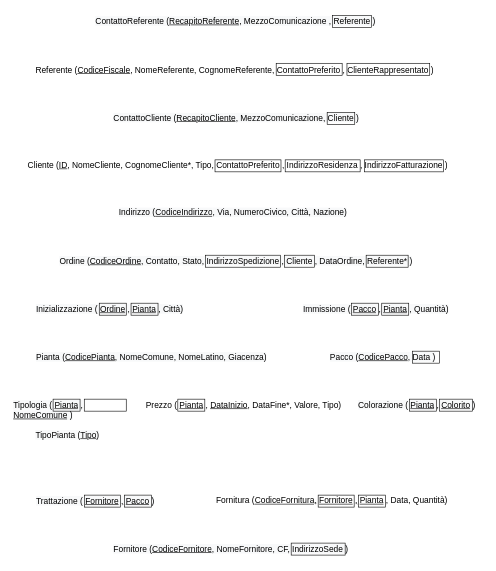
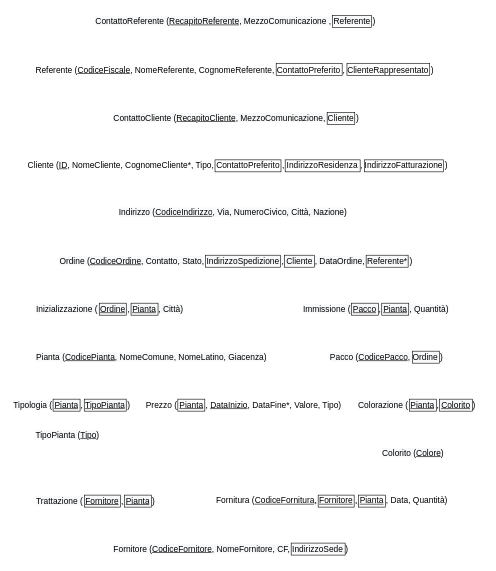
node "Pacco (CodicePacco, Data )": label "Pacco (CodicePacco, Data )" -> "Pacco (CodicePacco, Ordine )"
node "Tipologia ( Pianta , NomeComune )": label "Tipologia ( Pianta , NomeComune )" -> "Tipologia ( Pianta , TipoPianta )"
node "Colorito (Colore)": added
node "Trattazione ( Fornitore , Pacco )": label "Trattazione ( Fornitore , Pacco )" -> "Trattazione ( Fornitore , Pianta )"
